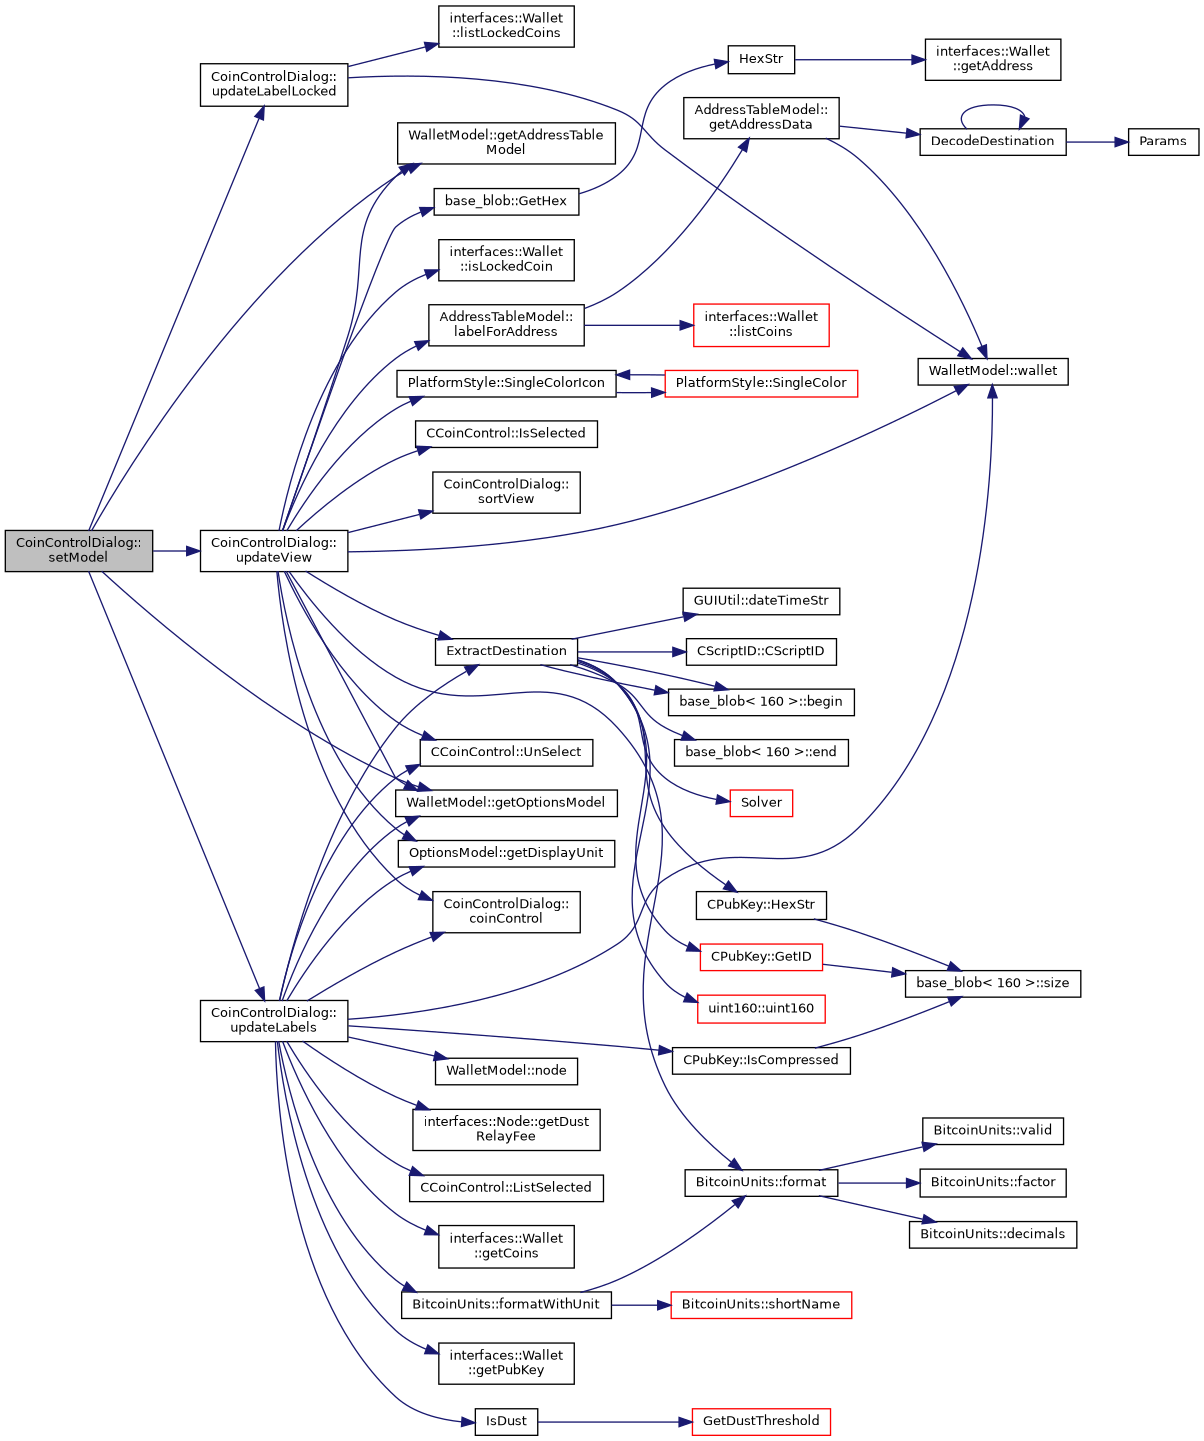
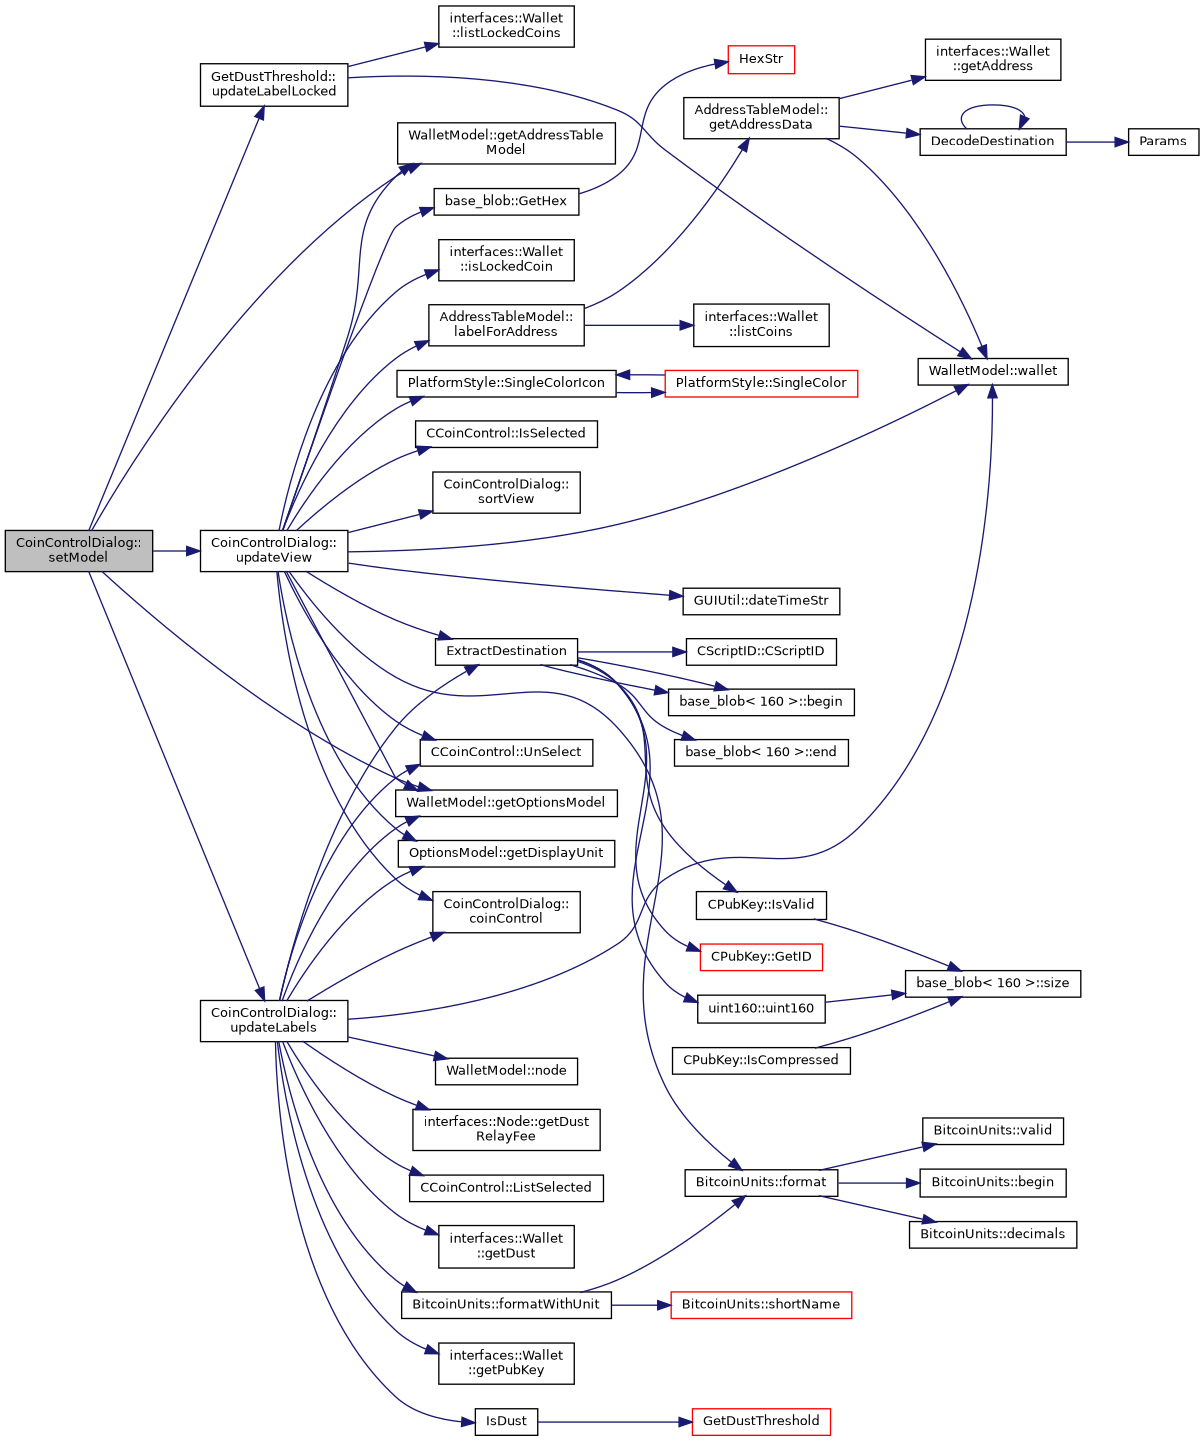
node "HexStr": color black -> red
edge "HexStr" -> "interfaces::Wallet ::getAddress": now "AddressTableModel:: getAddressData" -> "interfaces::Wallet ::getAddress"
node "CoinControlDialog:: updateLabelLocked": label "CoinControlDialog:: updateLabelLocked" -> "GetDustThreshold:: updateLabelLocked"
node "interfaces::Wallet ::listCoins": color red -> black
edge "ExtractDestination" -> "GUIUtil::dateTimeStr": now "CoinControlDialog:: updateView" -> "GUIUtil::dateTimeStr"
node "Solver": removed
node "CPubKey::HexStr": label "CPubKey::HexStr" -> "CPubKey::IsValid"
edge "CPubKey::GetID" -> "base_blob< 160 >::size": now "uint160::uint160" -> "base_blob< 160 >::size"
node "uint160::uint160": color red -> black
edge "CoinControlDialog:: updateLabels" -> "CPubKey::IsCompressed": removed
node "BitcoinUnits::factor": label "BitcoinUnits::factor" -> "BitcoinUnits::begin"
node "interfaces::Wallet ::getCoins": label "interfaces::Wallet ::getCoins" -> "interfaces::Wallet ::getDust"
